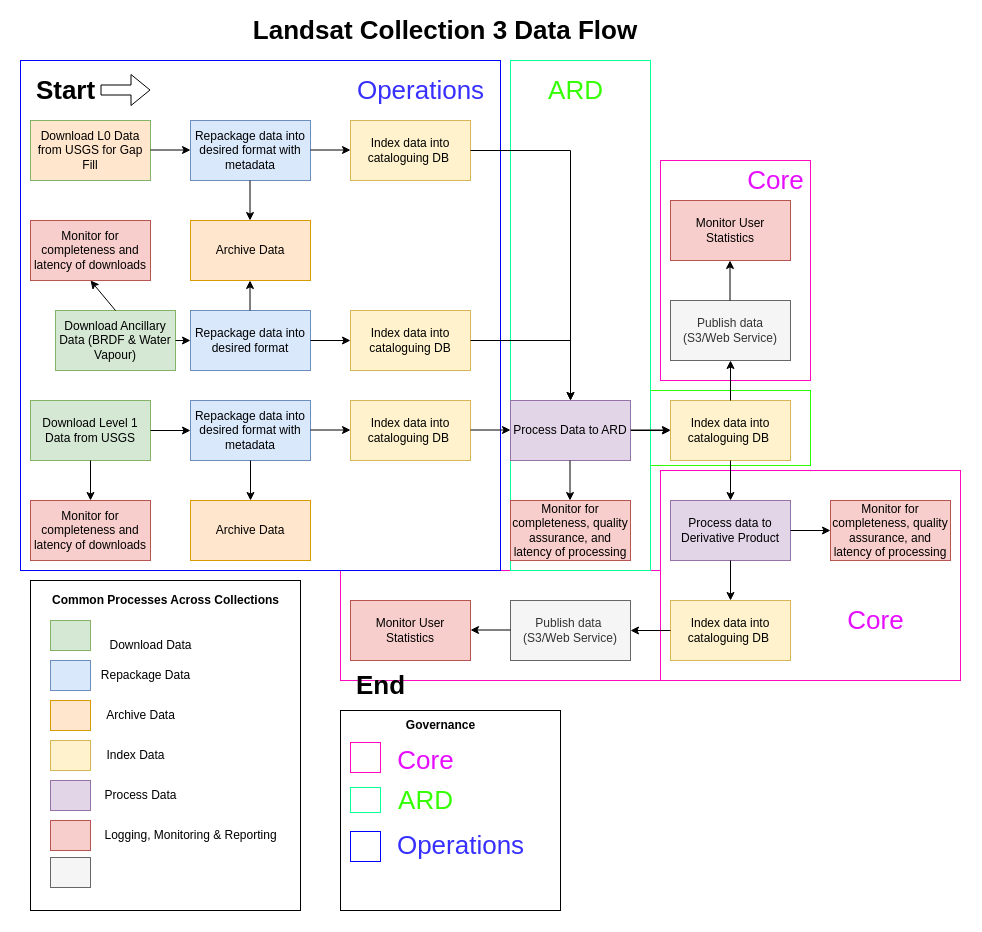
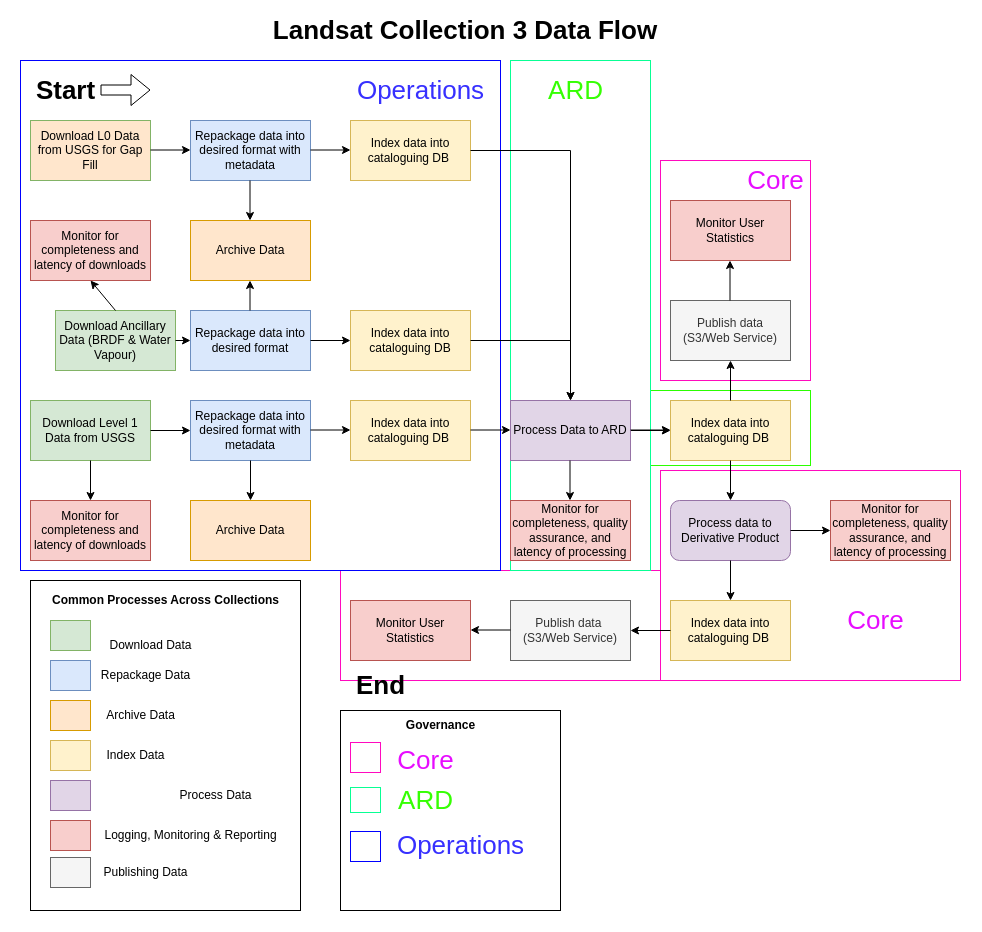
node "Landsat Collection 3 Data Flow": moved (446, 31) -> (466, 31)
node "Process data to Derivative Product": shape rectangle -> rounded rectangle
node "Process Data": moved (141, 796) -> (216, 796)
node "Publishing Data": added
